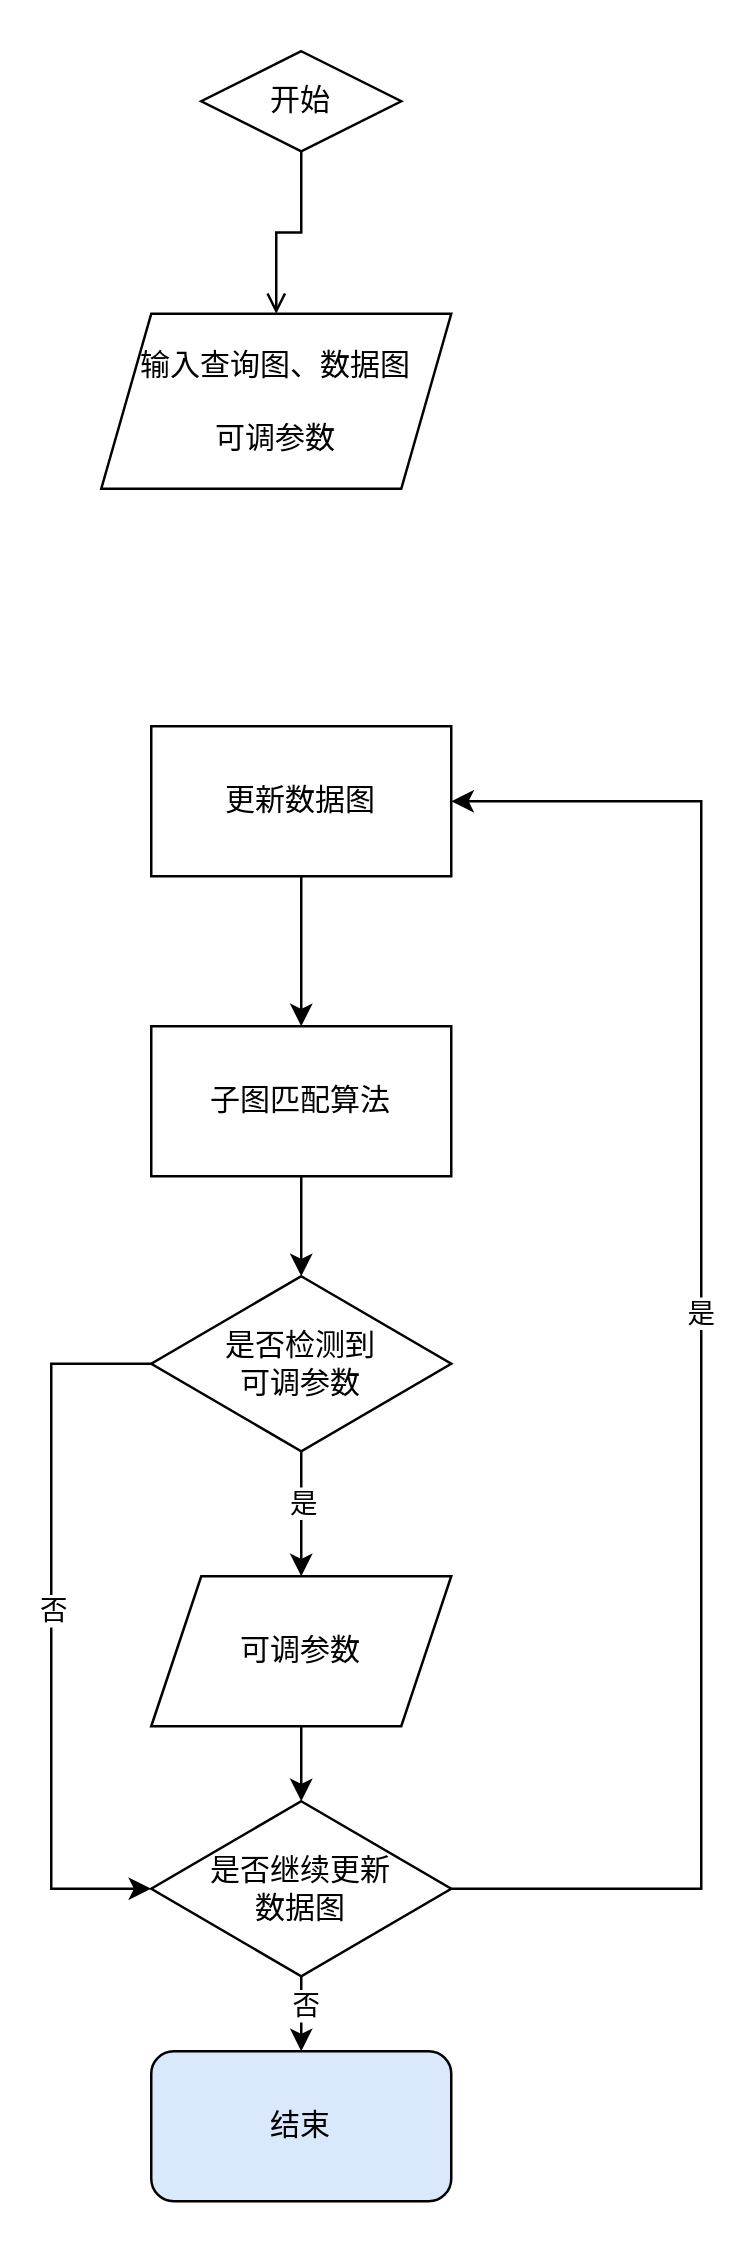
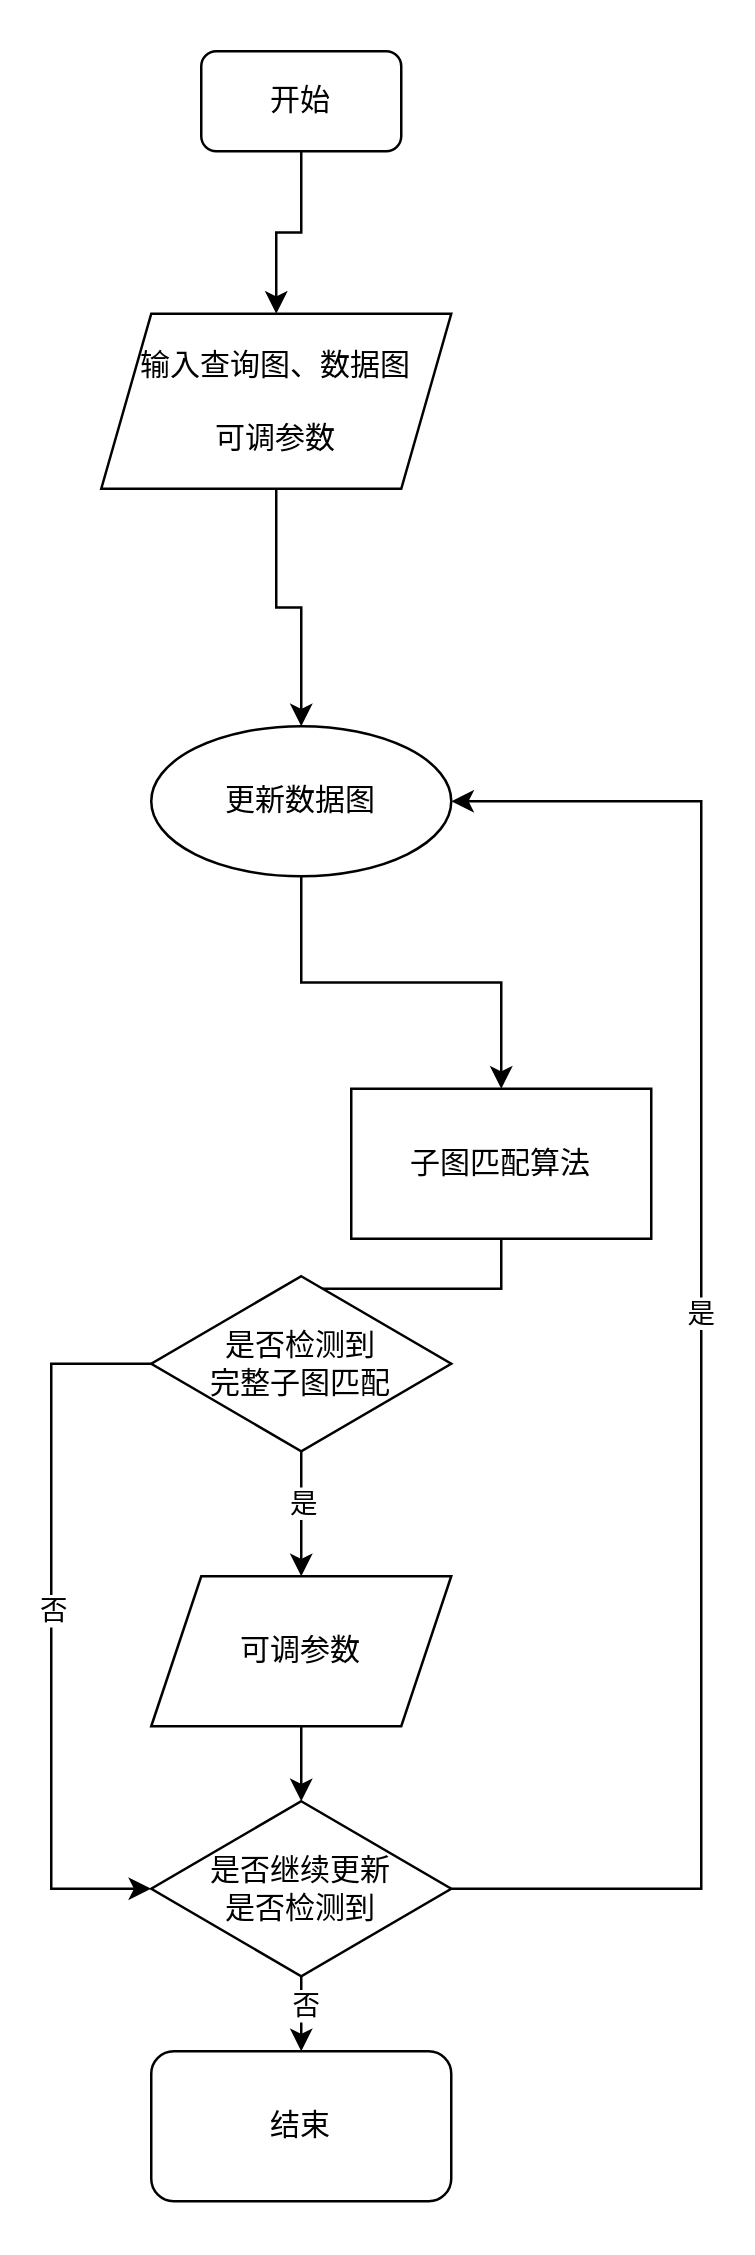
node "开始": shape diamond -> rounded rectangle
edge "开始" -> "输入查询图、数据图 可调参数": arrowhead open -> classic
edge "输入查询图、数据图 可调参数" -> "更新数据图": added
node "更新数据图": shape rectangle -> ellipse
node "子图匹配算法": moved (301, 1101) -> (501, 1164)
node "是否检测到 可调参数": label "是否检测到 可调参数" -> "是否检测到 完整子图匹配"
node "是否继续更新 数据图": label "是否继续更新 数据图" -> "是否继续更新 是否检测到"
node "结束": fillcolor #dae8fc -> #ffffff
